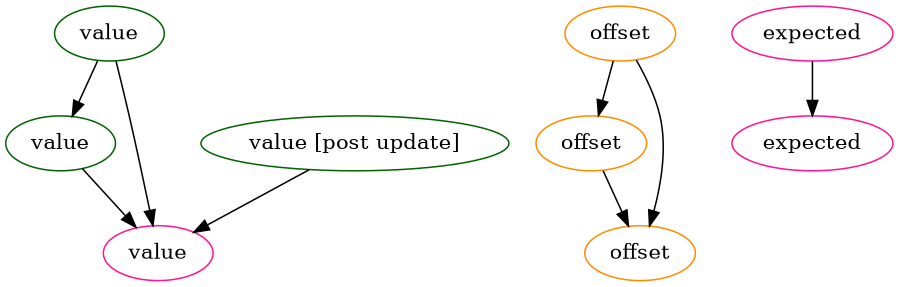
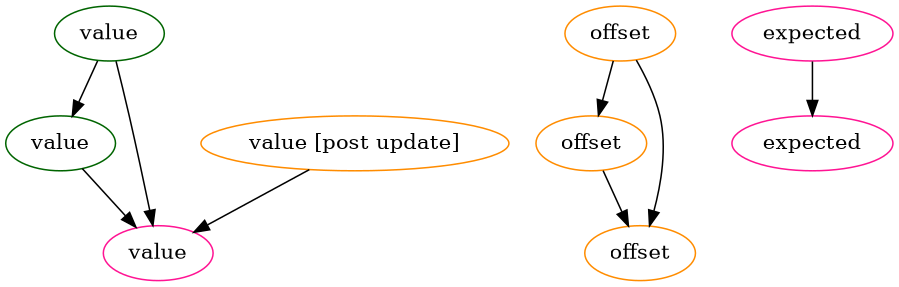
node "value [post update]": color darkgreen -> darkorange
